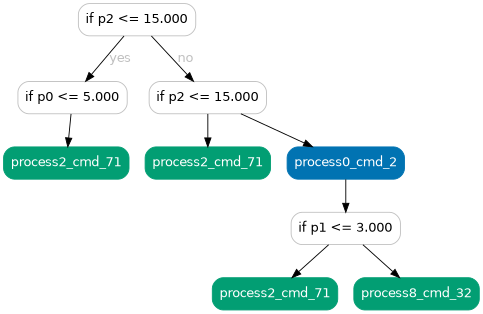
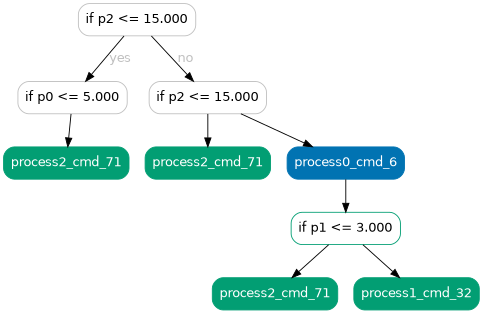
node "process0_cmd_2": label "process0_cmd_2" -> "process0_cmd_6"
node "if p1 <= 3.000": color gray -> #029e73
node "process8_cmd_32": label "process8_cmd_32" -> "process1_cmd_32"
